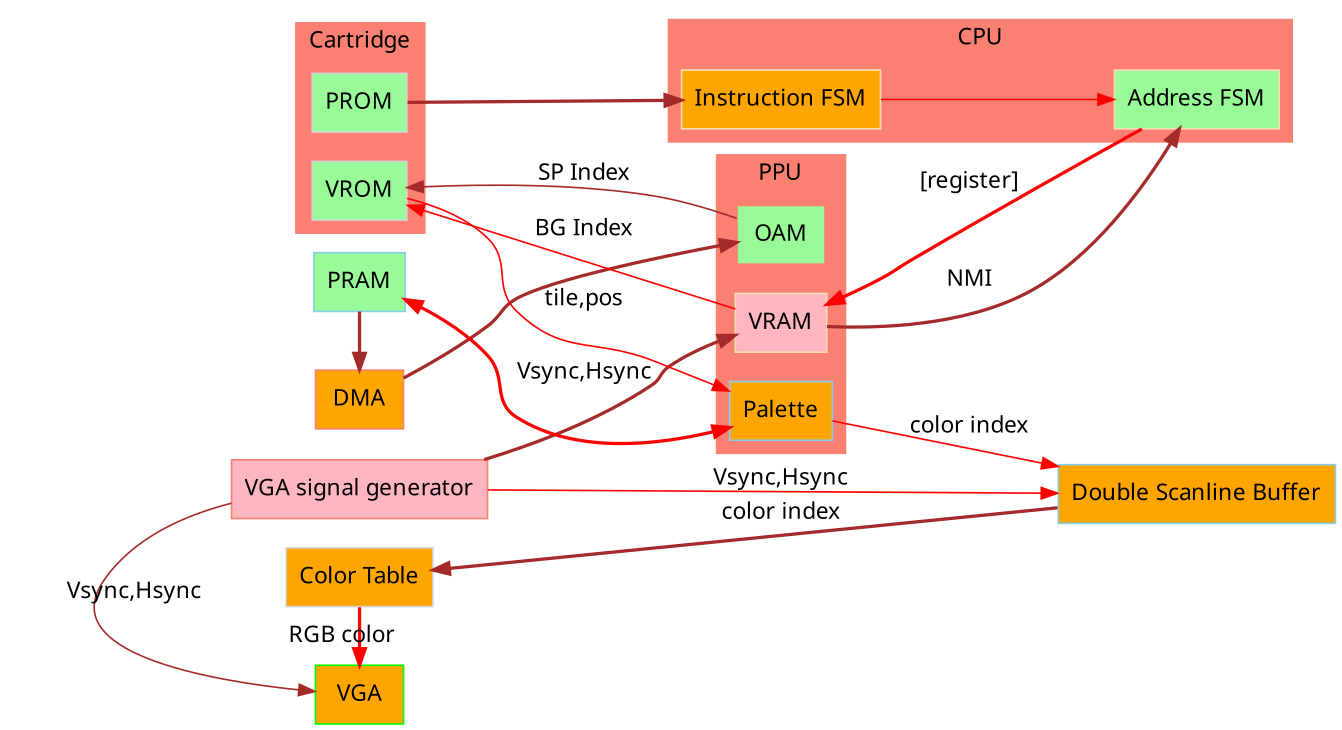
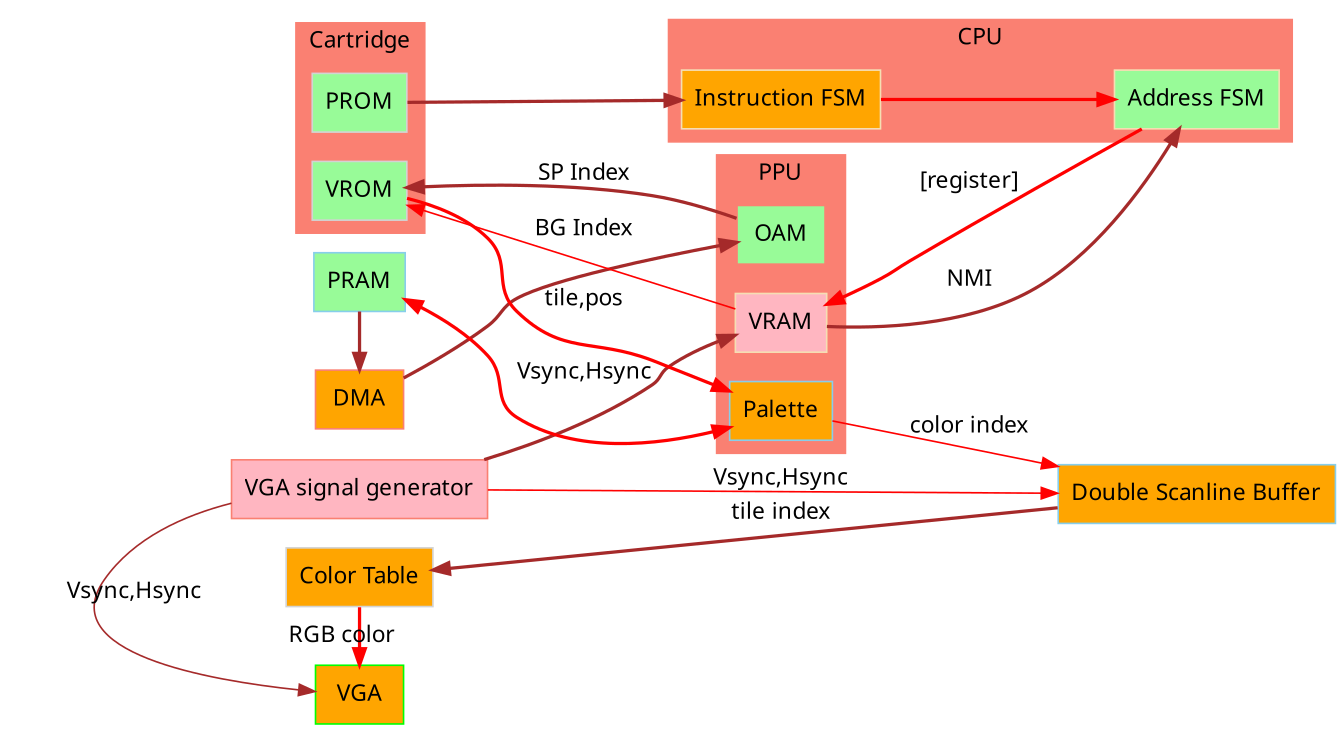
edge "Instruction FSM" -> "Address FSM": style solid -> bold
edge "OAM" -> "VROM": style solid -> bold
edge "VROM" -> "Palette": style solid -> bold
edge "Double Scanline Buffer" -> "Color Table": label "color index" -> "tile index"
